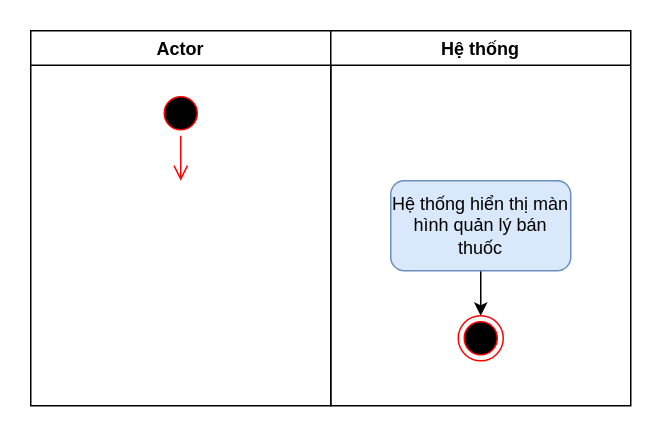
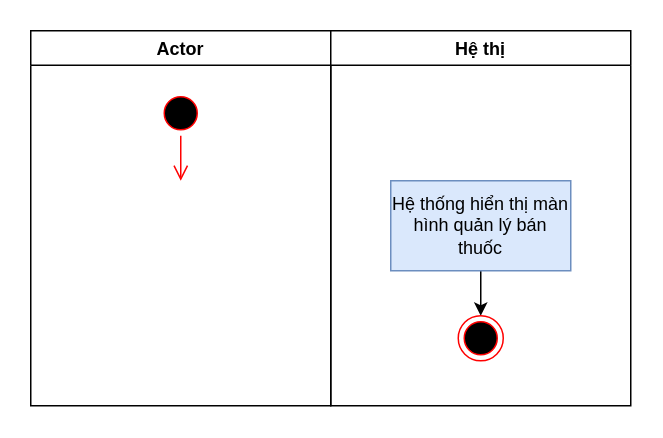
node "Hệ thống": label "Hệ thống" -> "Hệ thị"
node "Hệ thống hiển thị màn hình quản lý bán thuốc": shape rounded rectangle -> rectangle
